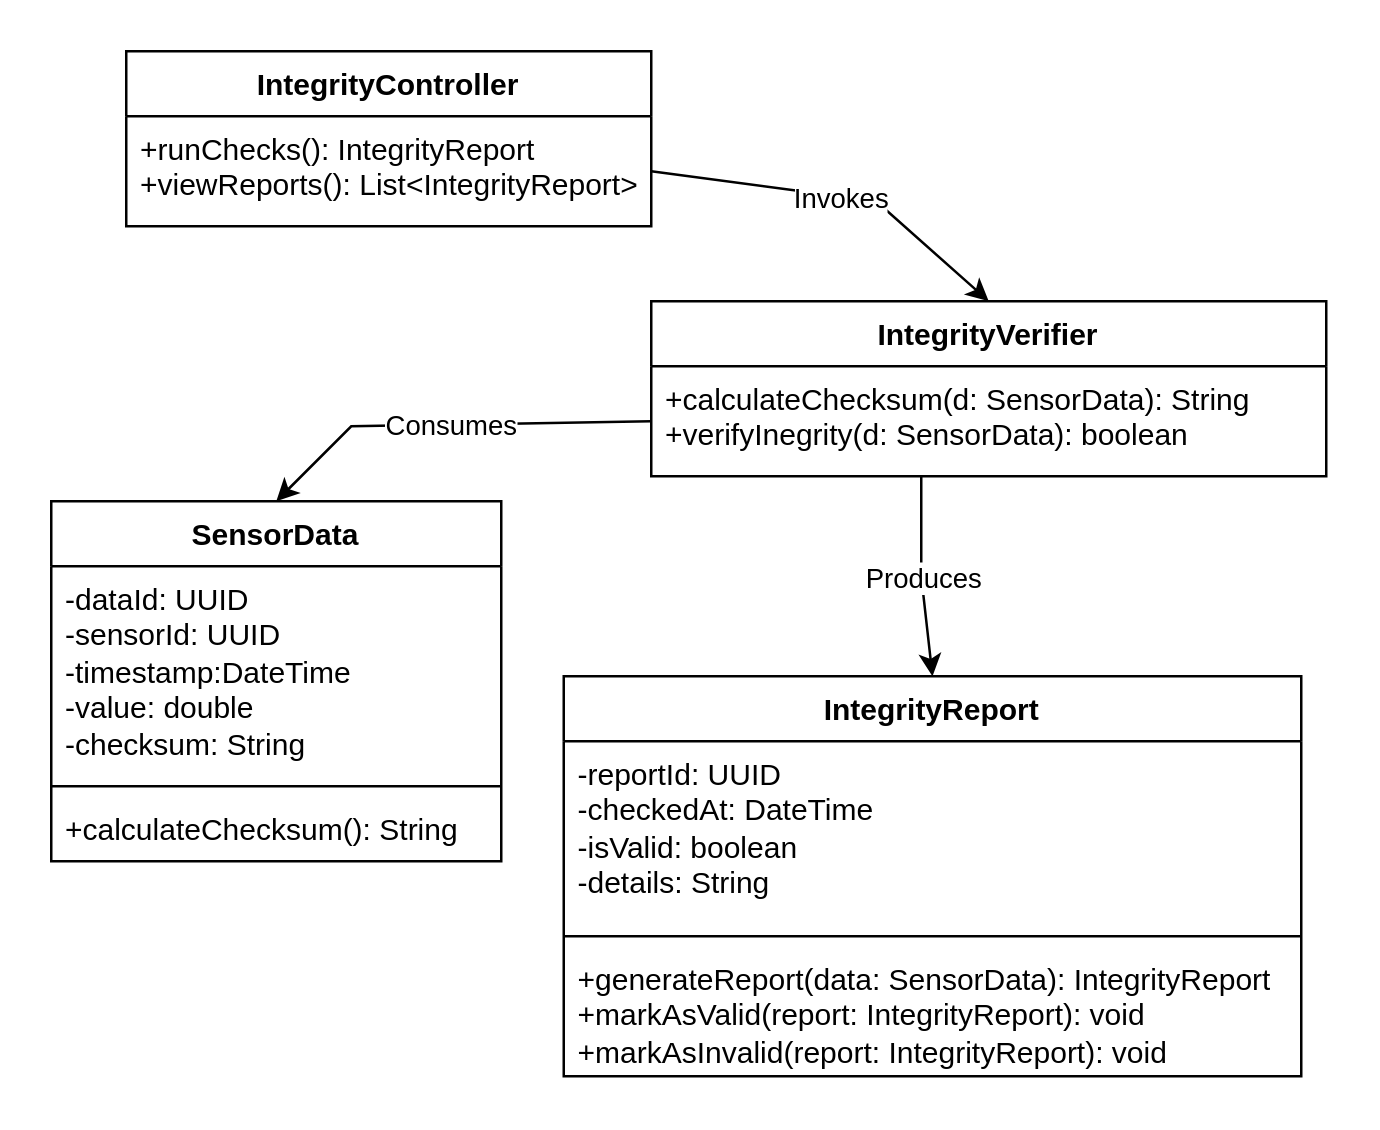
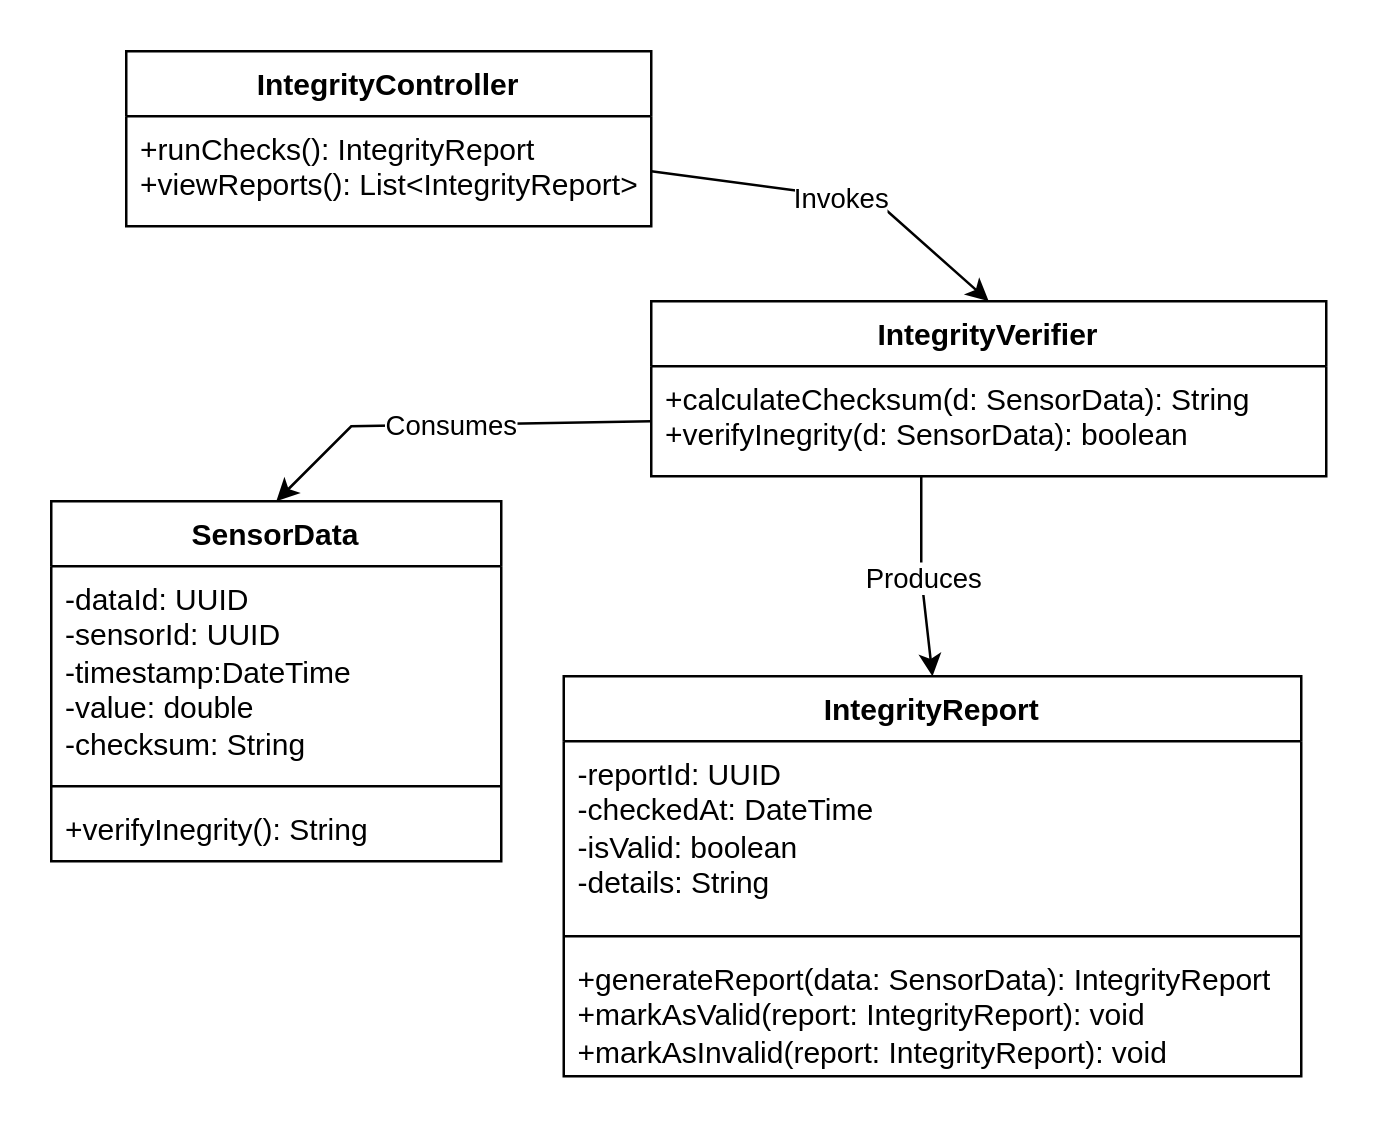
node "+calculateChecksum(): String": label "+calculateChecksum(): String" -> "+verifyInegrity(): String"
